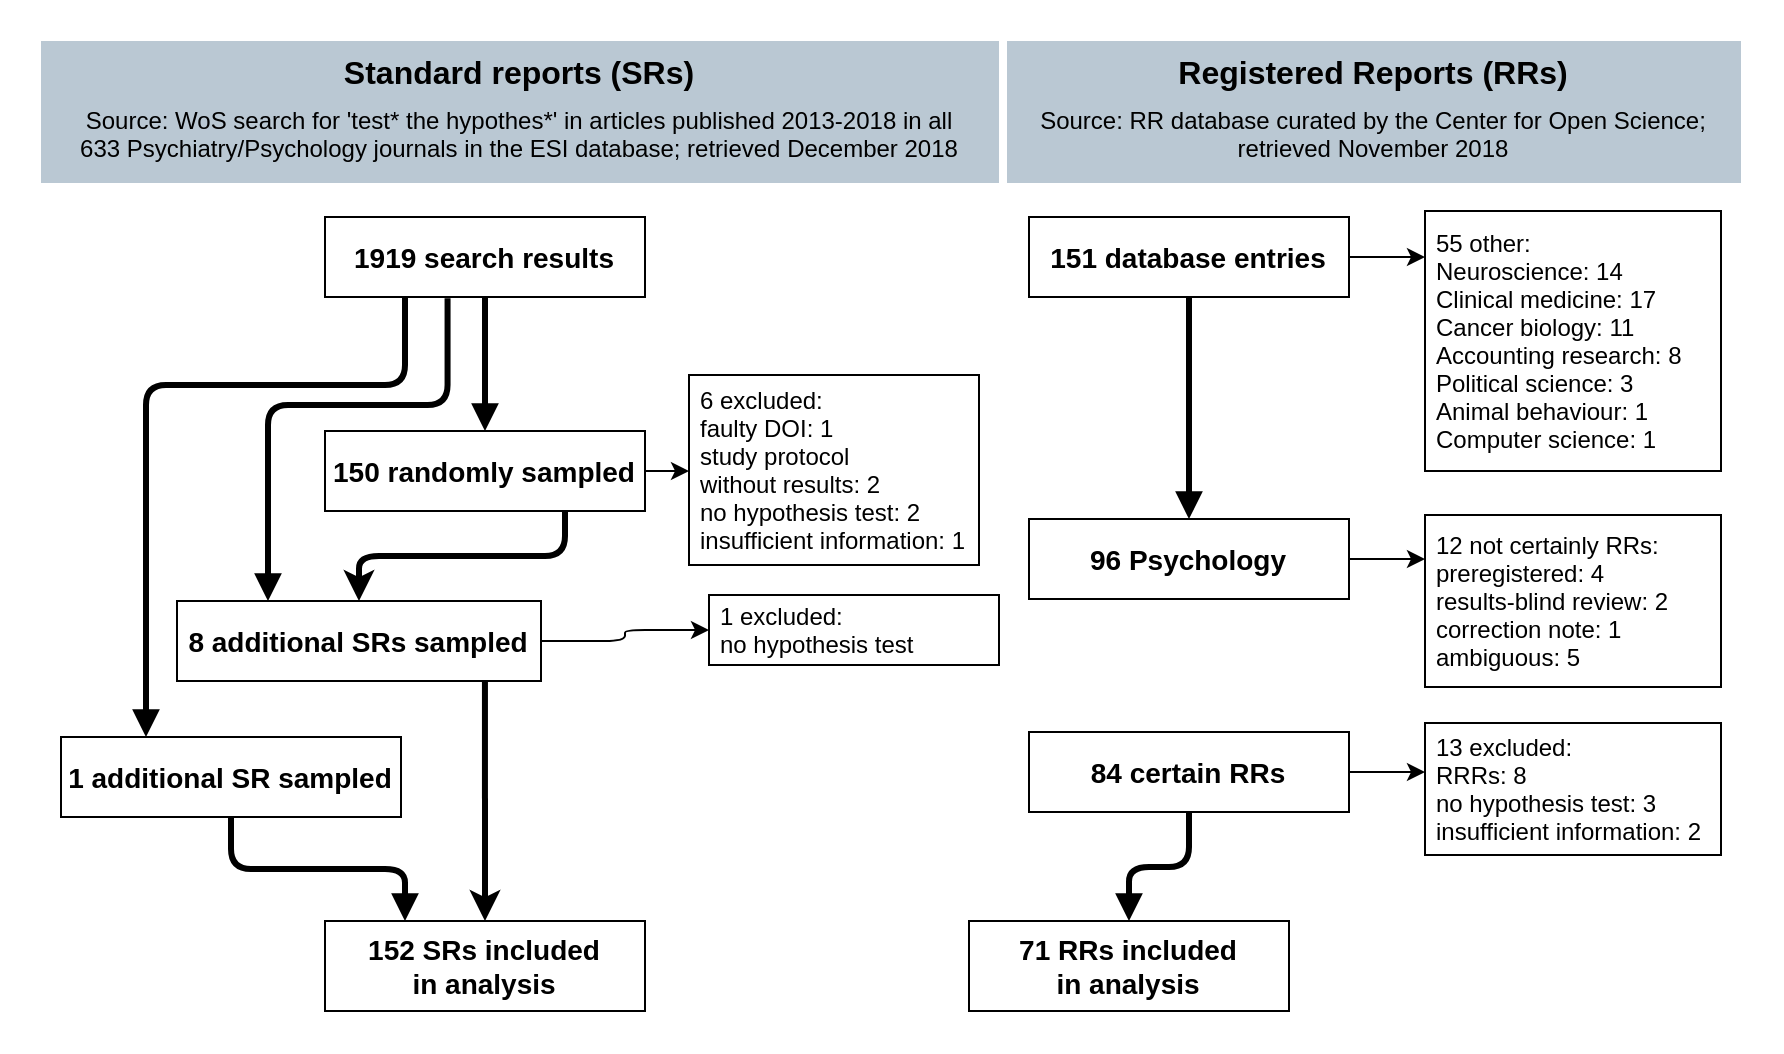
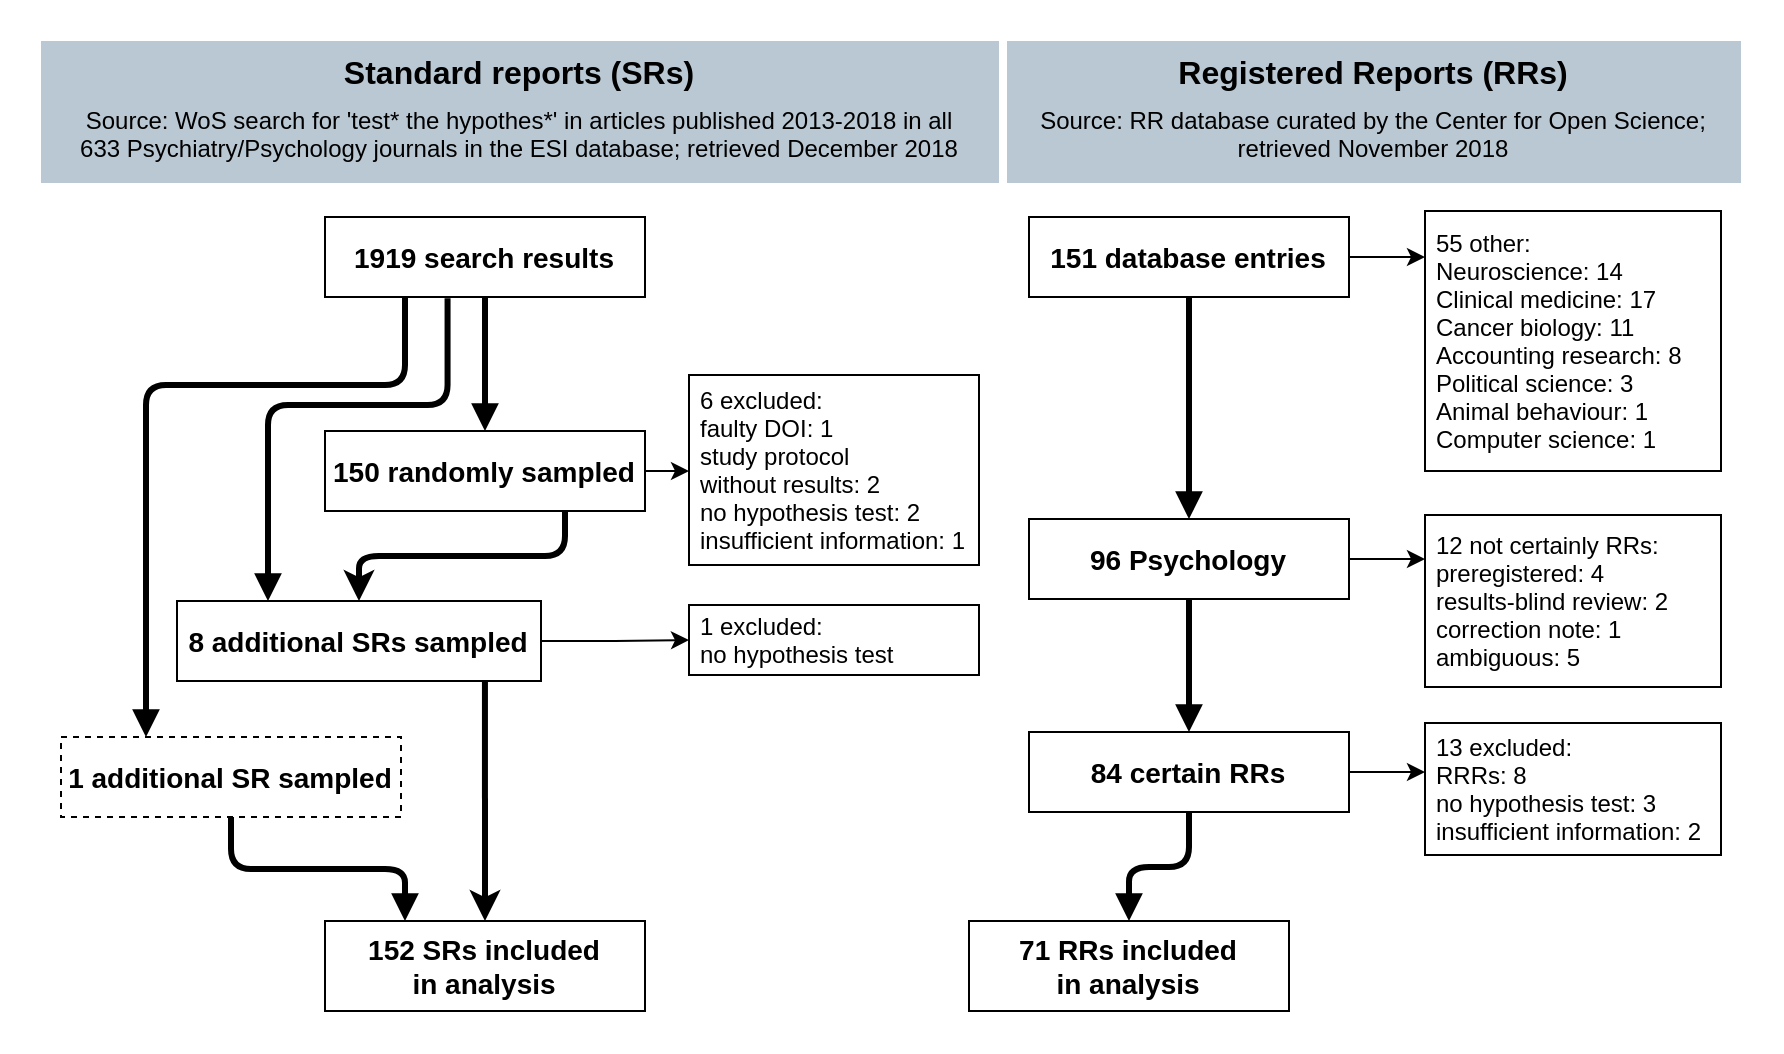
node "1 excluded: no hypothesis test": moved (854, 630) -> (834, 640)
edge "96 Psychology" -> "84 certain RRs": added
node "1 additional SR sampled": style solid -> dashed
